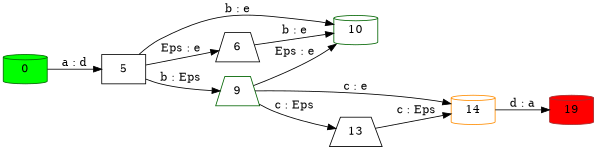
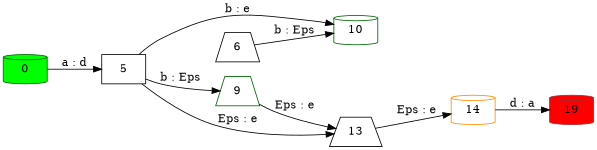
edge "6" -> "10": label "b : e" -> "b : Eps"
edge "5" -> "6": now "5" -> "13"
edge "9" -> "10": removed, label "Eps : e"
edge "9" -> "14": removed, label "c : e"
edge "9" -> "13": label "c : Eps" -> "Eps : e"
edge "13" -> "14": label "c : Eps" -> "Eps : e"
